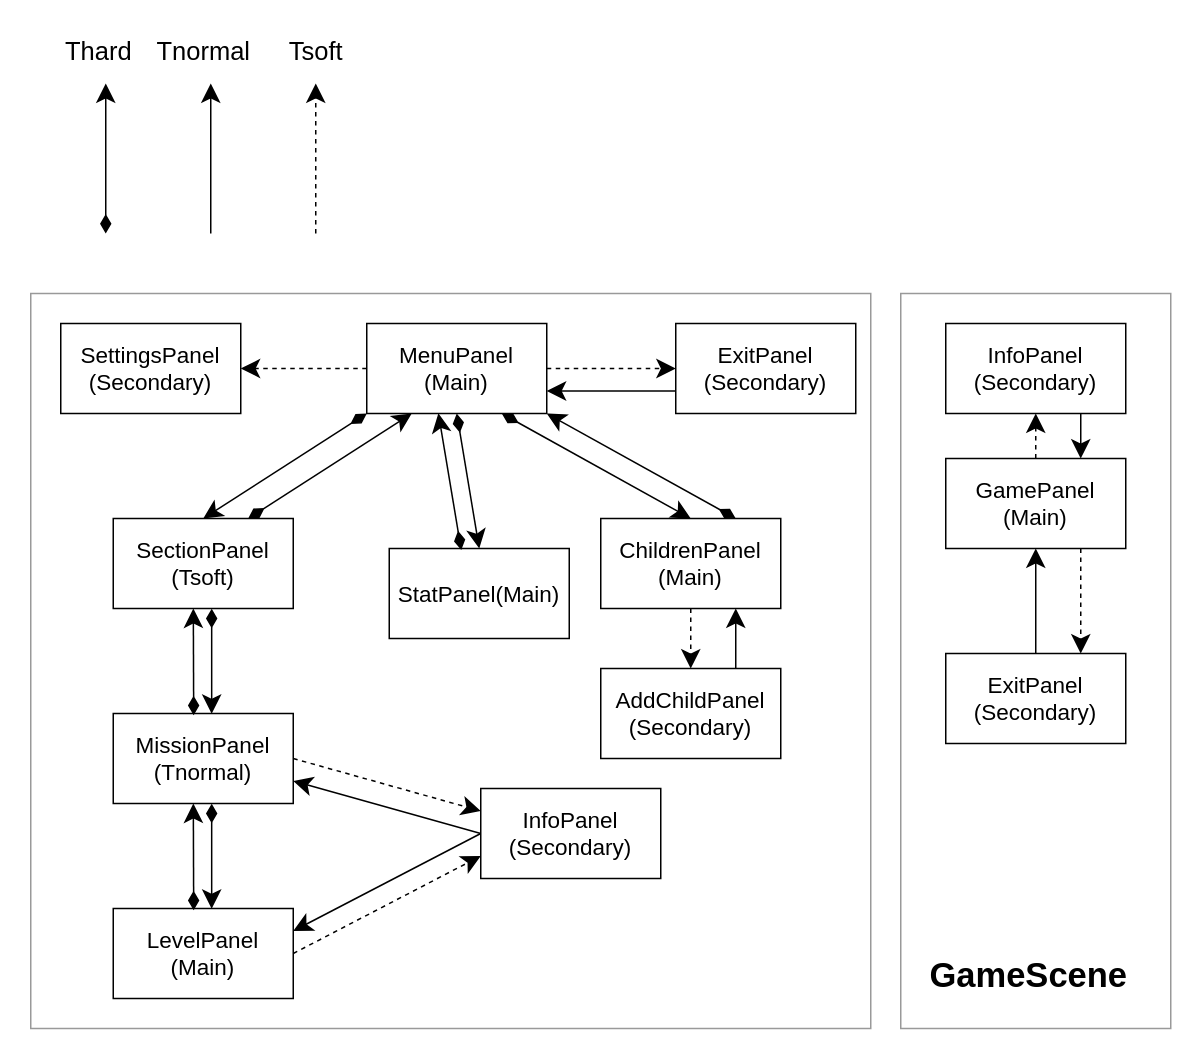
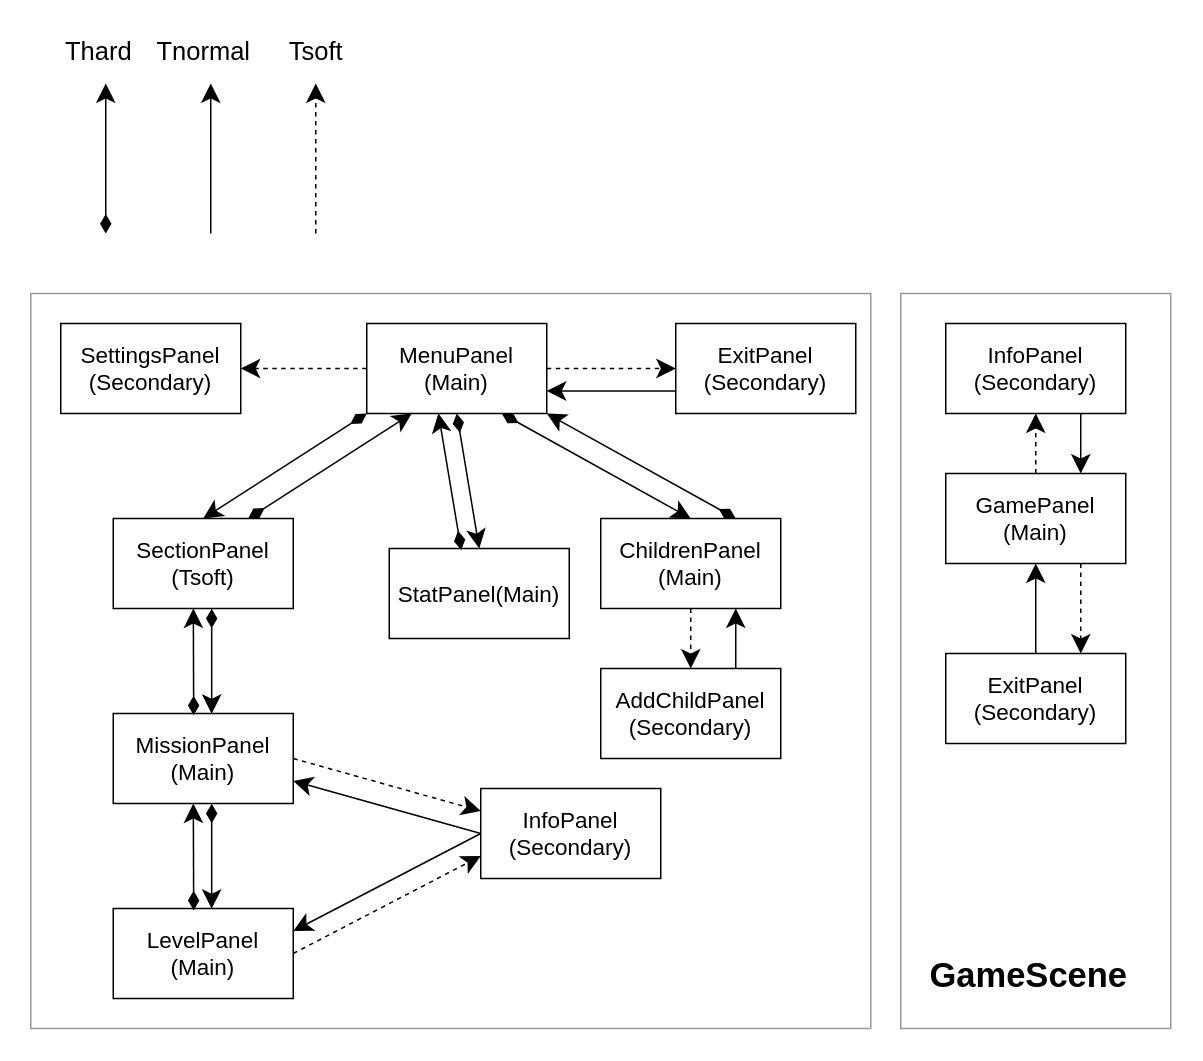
node "GamePanel (Main)": moved (1036, 503) -> (1036, 518)
node "MissionPanel (Tnormal)": label "MissionPanel (Tnormal)" -> "MissionPanel (Main)"
